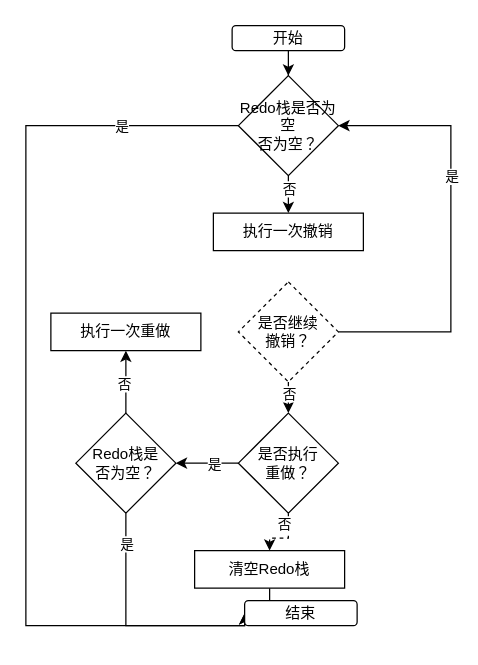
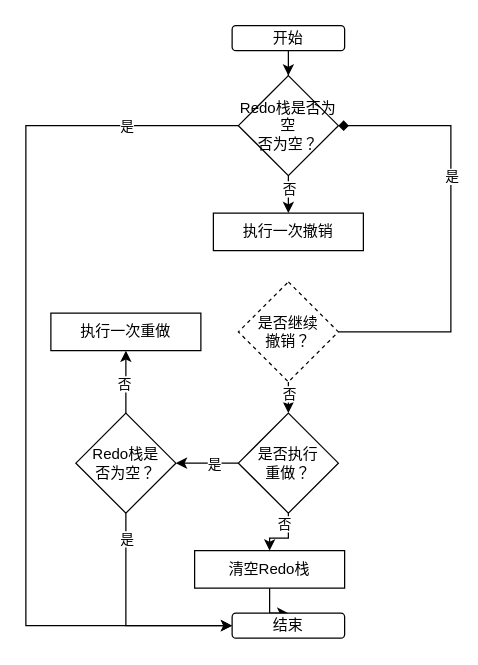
edge "是否继续 撤销？" -> "Redo栈是否为空 否为空？": arrowhead classic -> diamond
edge "是否执行重做？" -> "清空Redo栈": style dashed -> solid
node "结束": moved (301, 613) -> (288, 626)
